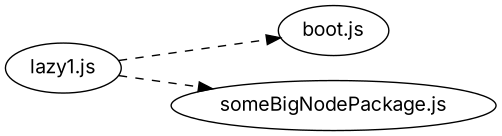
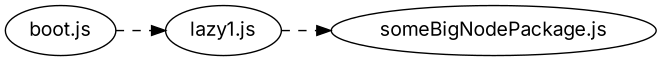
edge "lazy1.js" -> "boot.js": reversed
